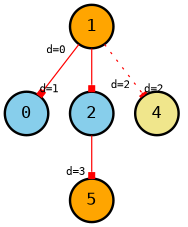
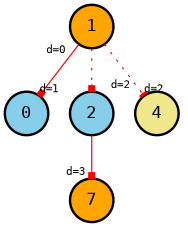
edge "1" -> "2": style solid -> dotted
node "5": label "5" -> "7"
